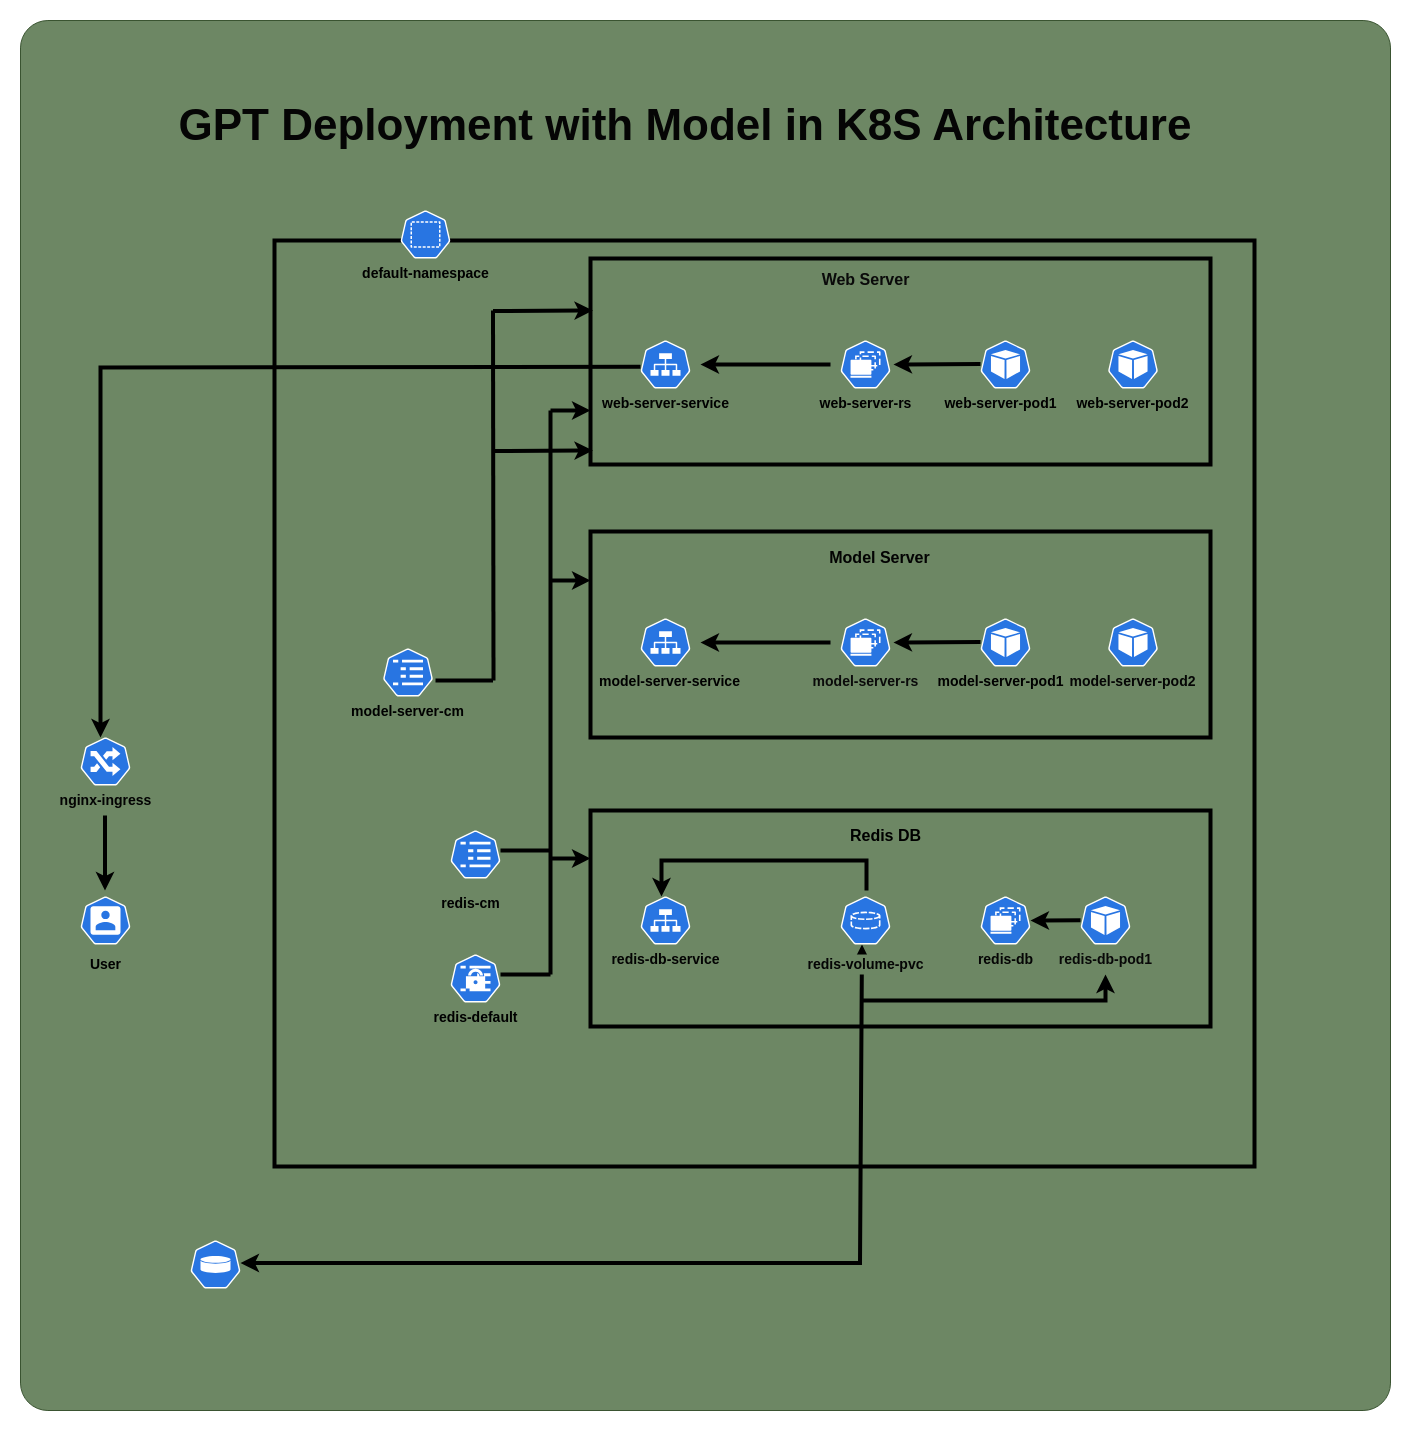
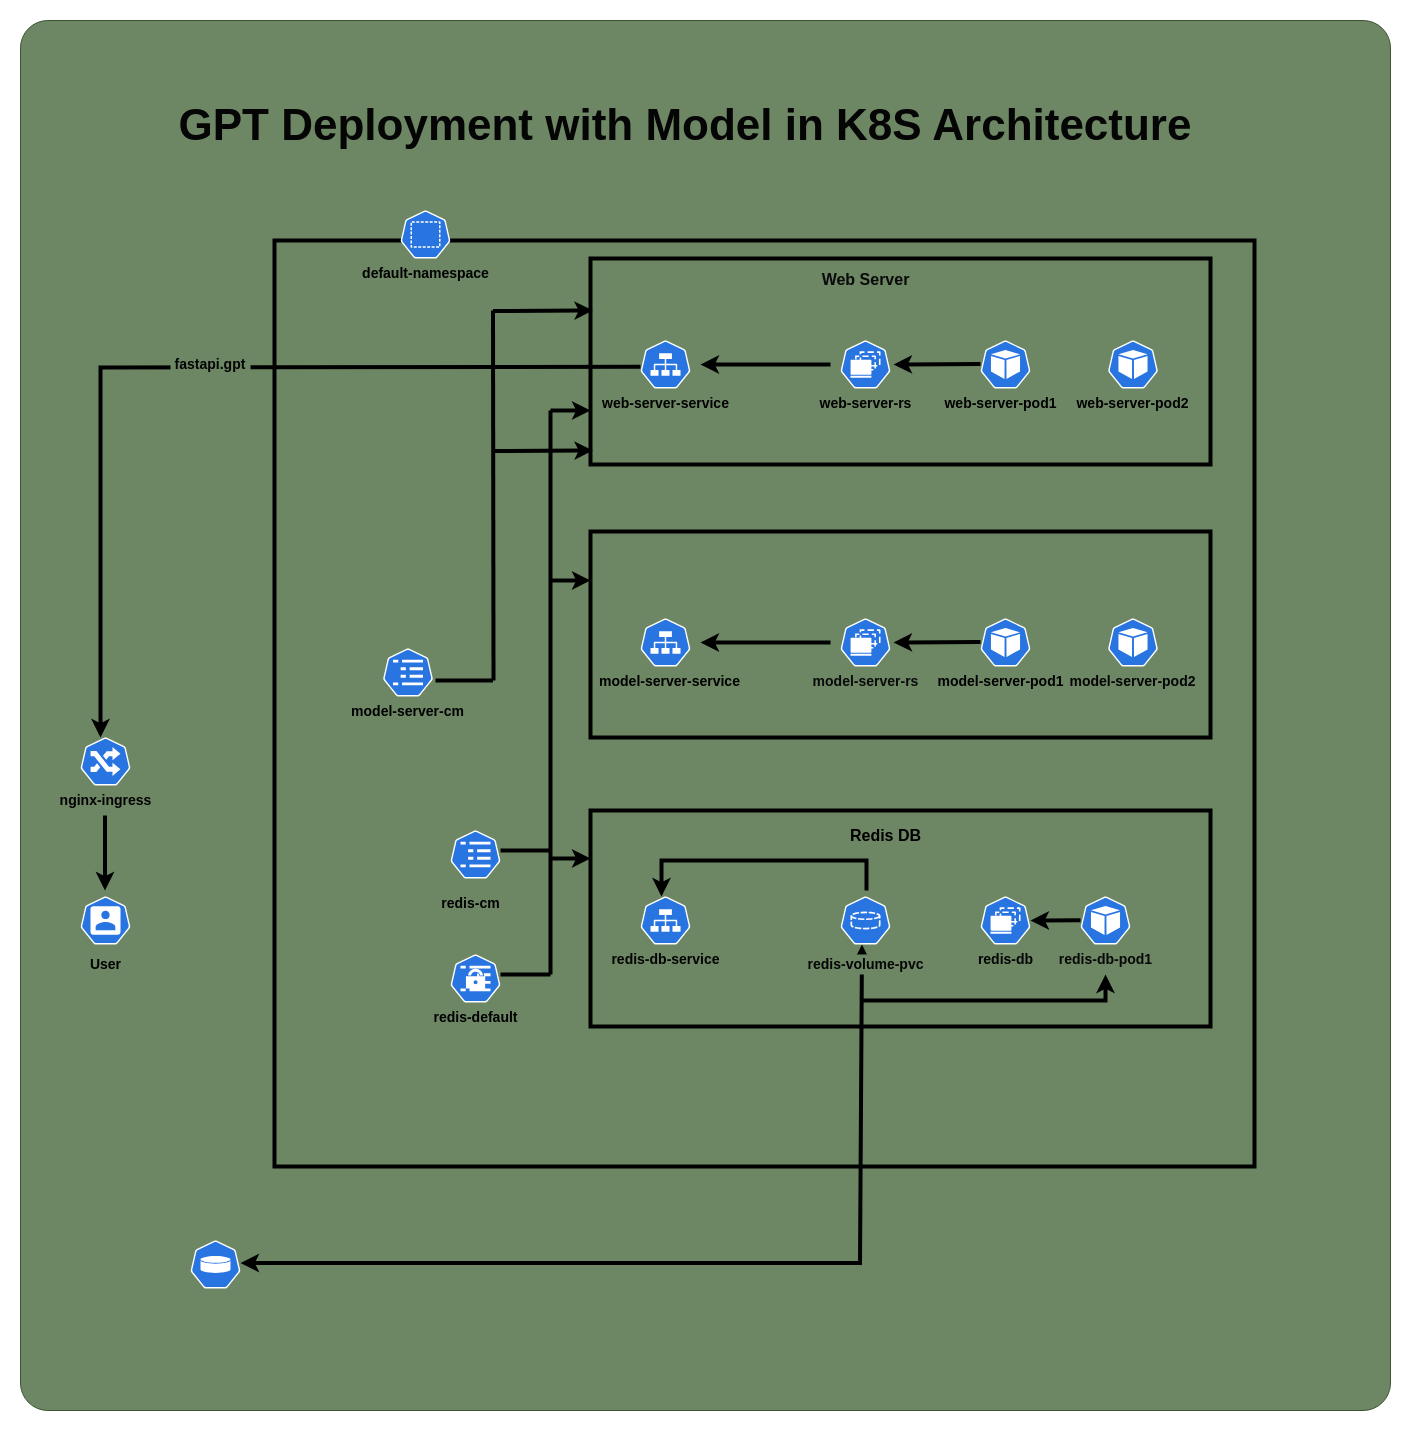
node "fastapi.gpt": added
node "Model Server": removed
